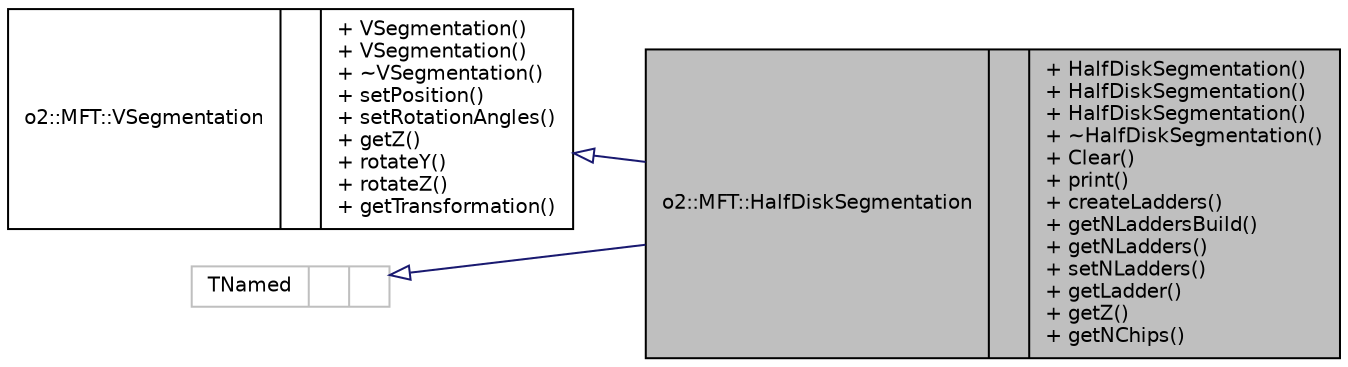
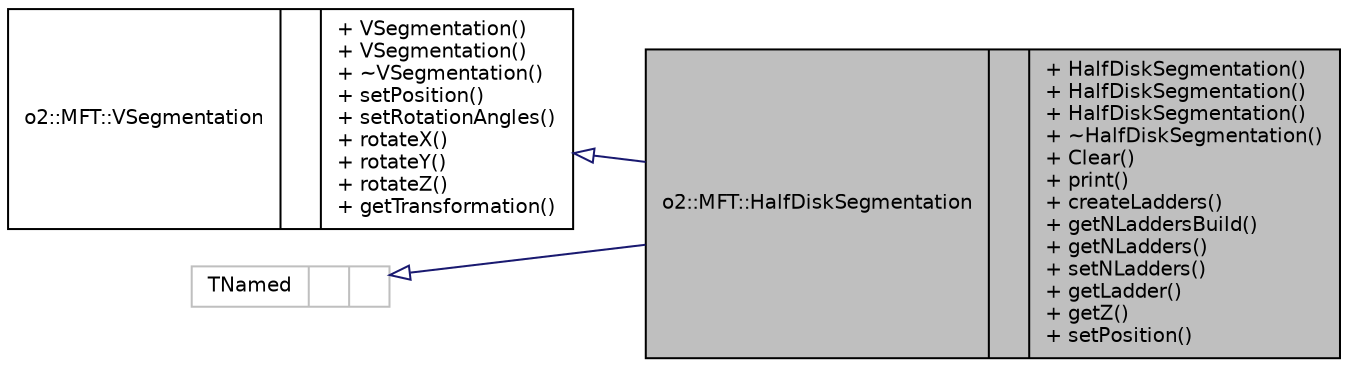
node "o2::MFT::VSegmentation": text "+ getZ()" -> "+ rotateX()"
node "o2::MFT::HalfDiskSegmentation": text "+ getNChips()" -> "+ setPosition()"
